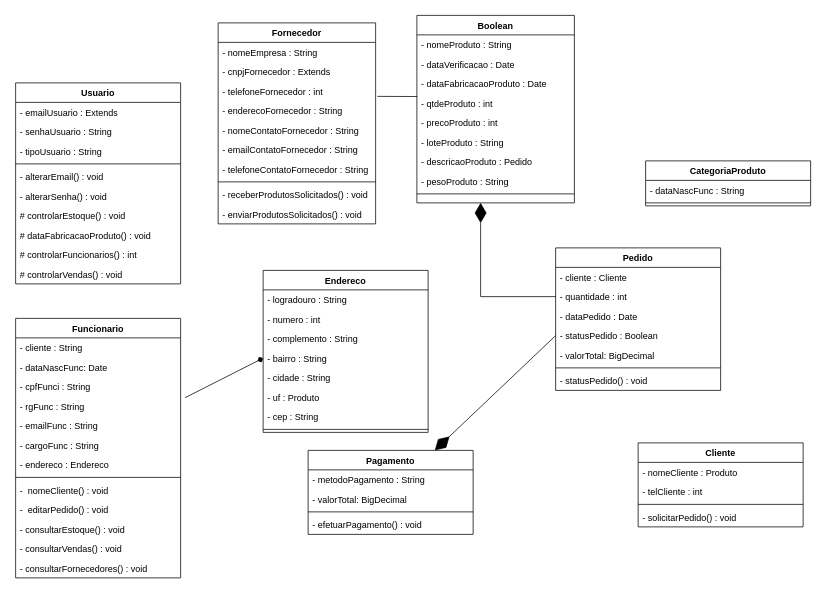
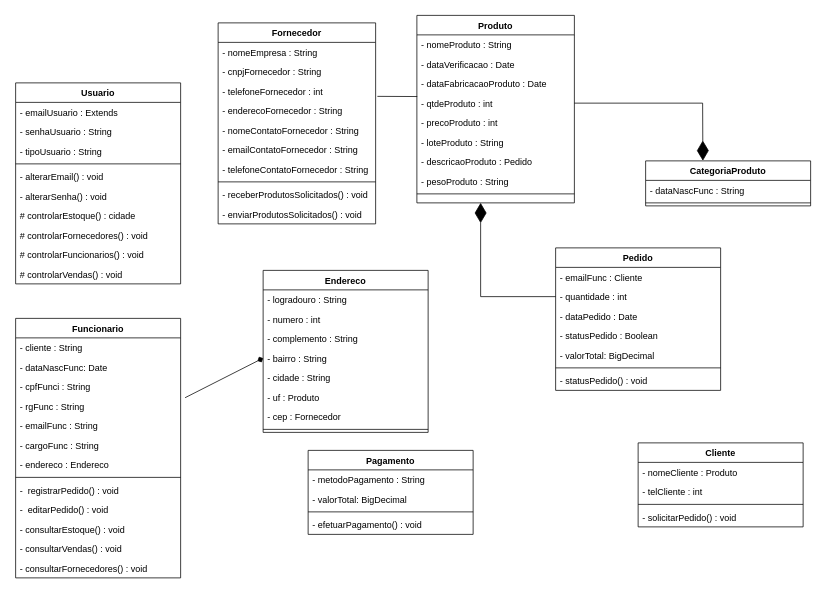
node "Boolean": label "Boolean" -> "Produto"
node "- cnpjFornecedor : Extends": label "- cnpjFornecedor : Extends" -> "- cnpjFornecedor : String"
edge "- qtdeProduto : int" -> "CategoriaProduto": added
node "# controlarEstoque() : void": label "# controlarEstoque() : void" -> "# controlarEstoque() : cidade"
node "# dataFabricacaoProduto() : void": label "# dataFabricacaoProduto() : void" -> "# controlarFornecedores() : void"
node "# controlarFuncionarios() : int": label "# controlarFuncionarios() : int" -> "# controlarFuncionarios() : void"
node "- cliente : Cliente": label "- cliente : Cliente" -> "- emailFunc : Cliente"
edge "- statusPedido : Boolean" -> "Pagamento": removed
node "- cep : String": label "- cep : String" -> "- cep : Fornecedor"
node "- nomeCliente() : void": label "- nomeCliente() : void" -> "- registrarPedido() : void"
